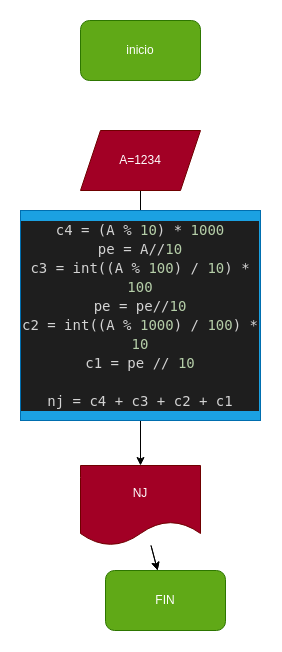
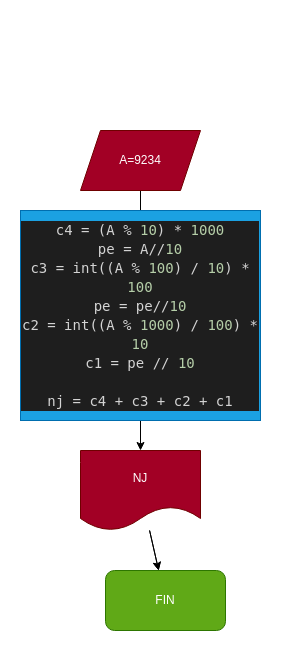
node "inicio": removed
node "A=1234": label "A=1234" -> "A=9234"
node "NJ": moved (141, 506) -> (141, 491)
